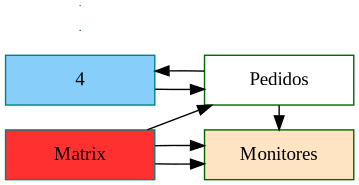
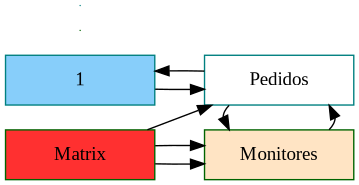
node "4": label "4" -> "1"
node "Pedidos": color darkgreen -> teal
edge "Monitores" -> "Pedidos": added
node "Matrix": color teal -> darkgreen
